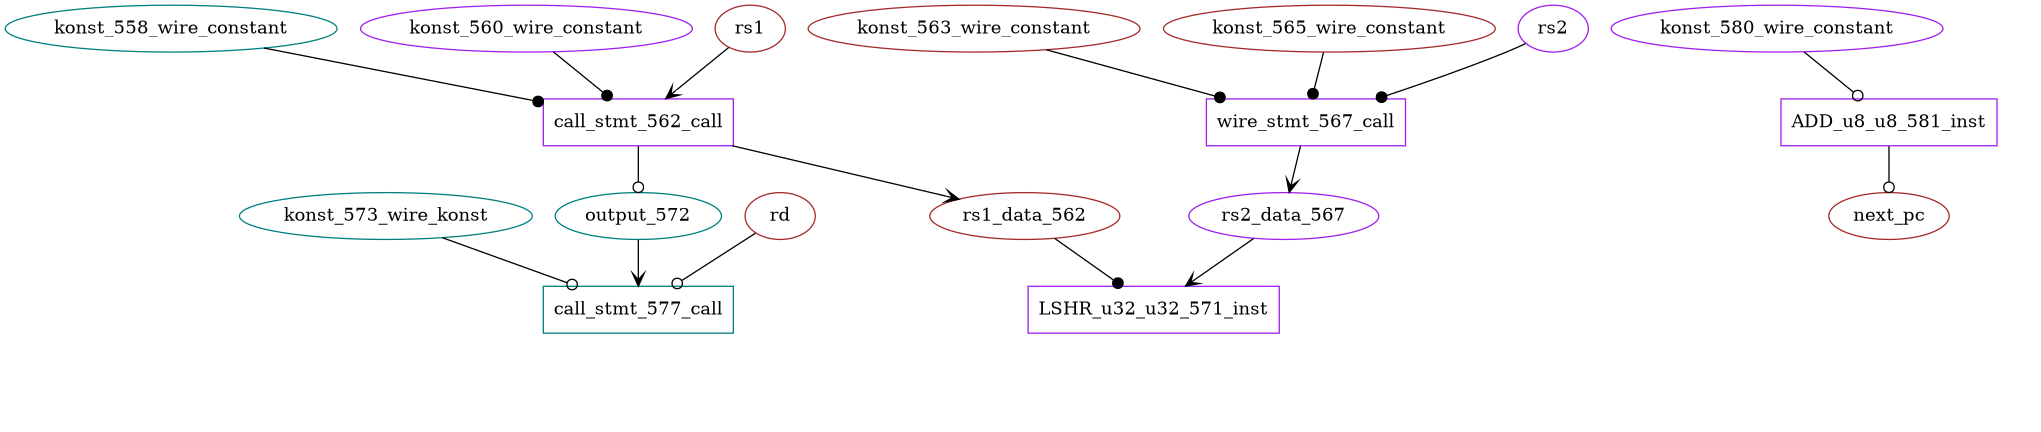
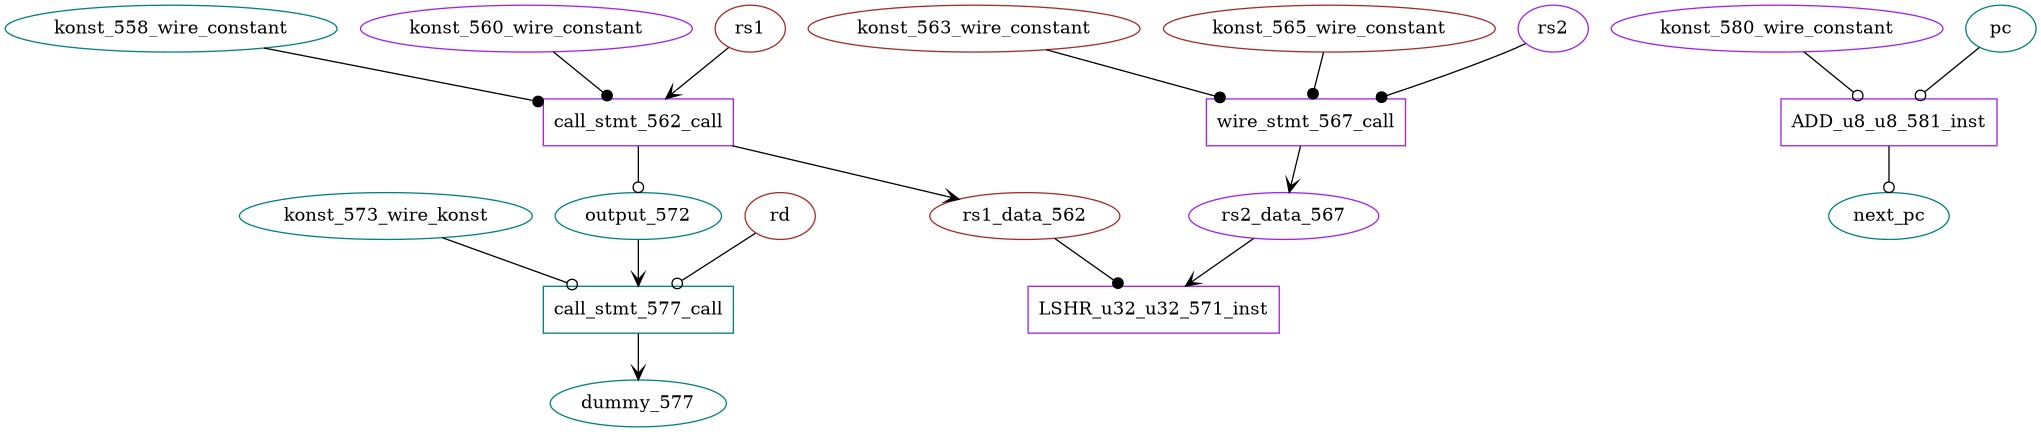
node "pc": added
node "next_pc": color brown -> teal
node "dummy_577": added
